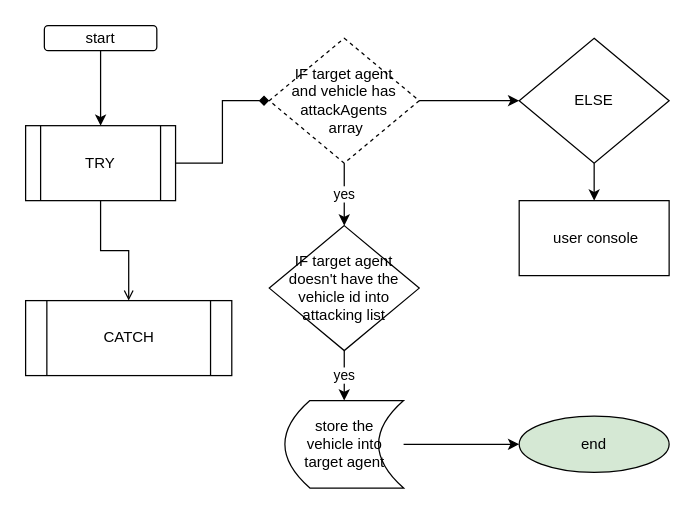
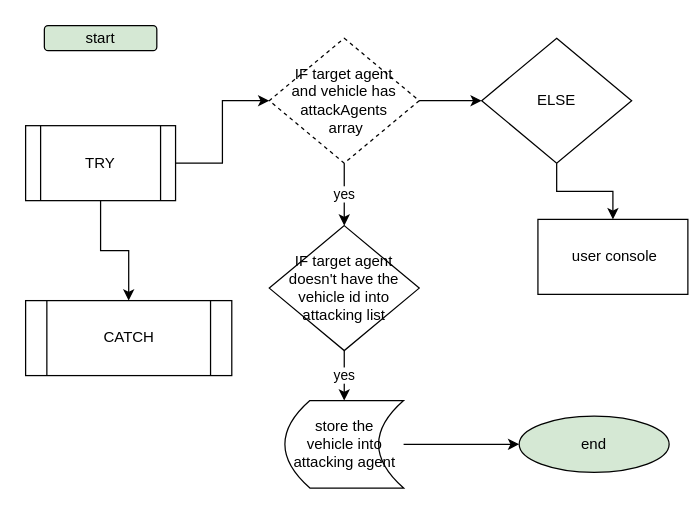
node "start": fillcolor #ffffff -> #d5e8d4
edge "start" -> "TRY": removed
edge "TRY" -> "IF target agent and vehicle has attackAgents array": arrowhead diamond -> classic
node "ELSE": moved (594, 101) -> (557, 101)
node "user console": moved (594, 238) -> (613, 257)
edge "TRY" -> "CATCH": arrowhead open -> classic
node "store the vehicle into target agent": label "store the vehicle into target agent" -> "store the vehicle into attacking agent"
